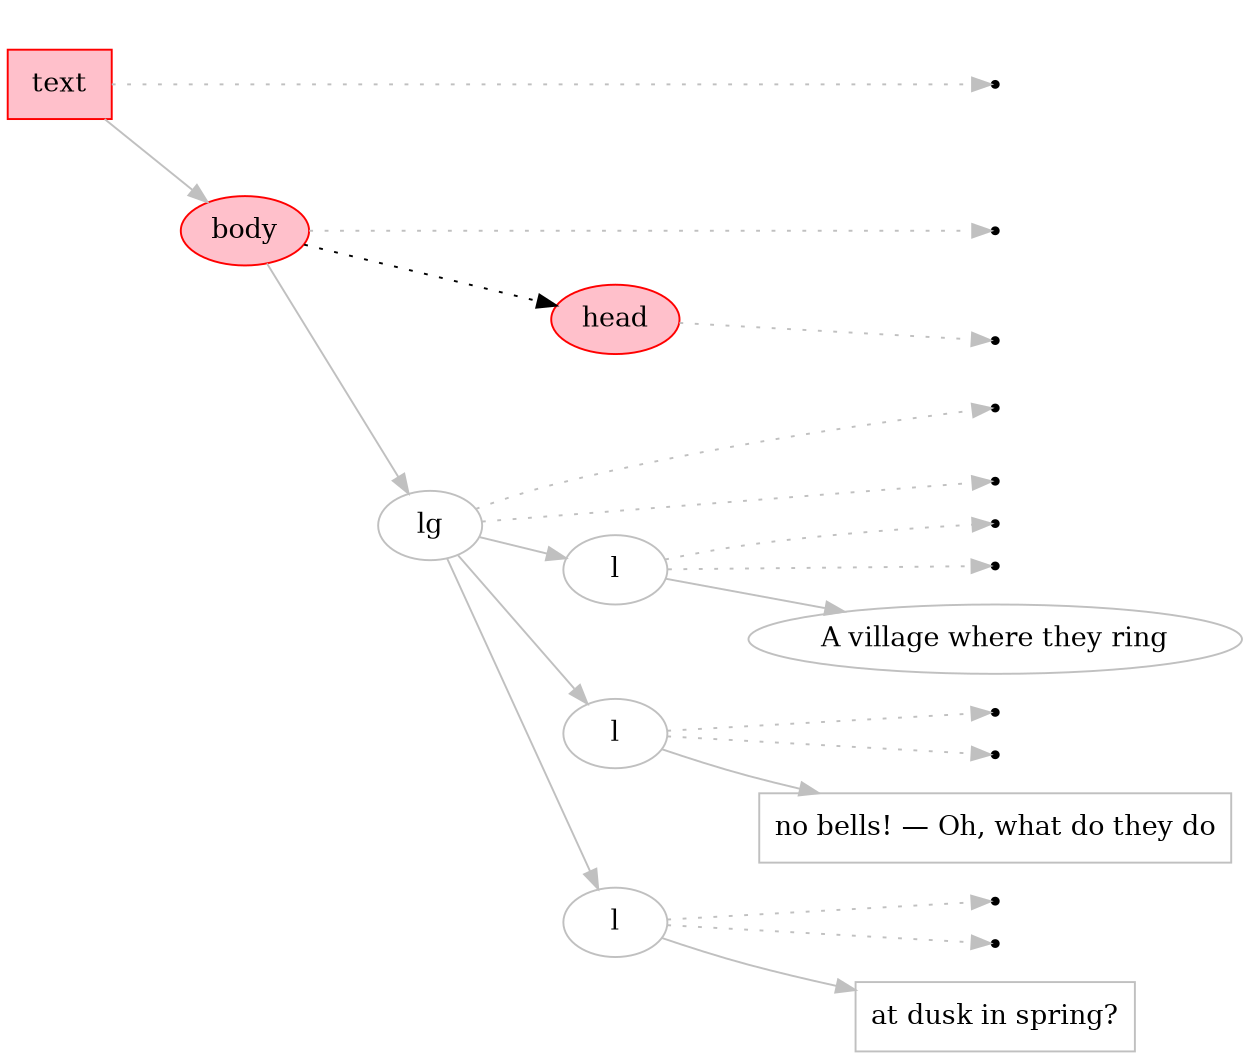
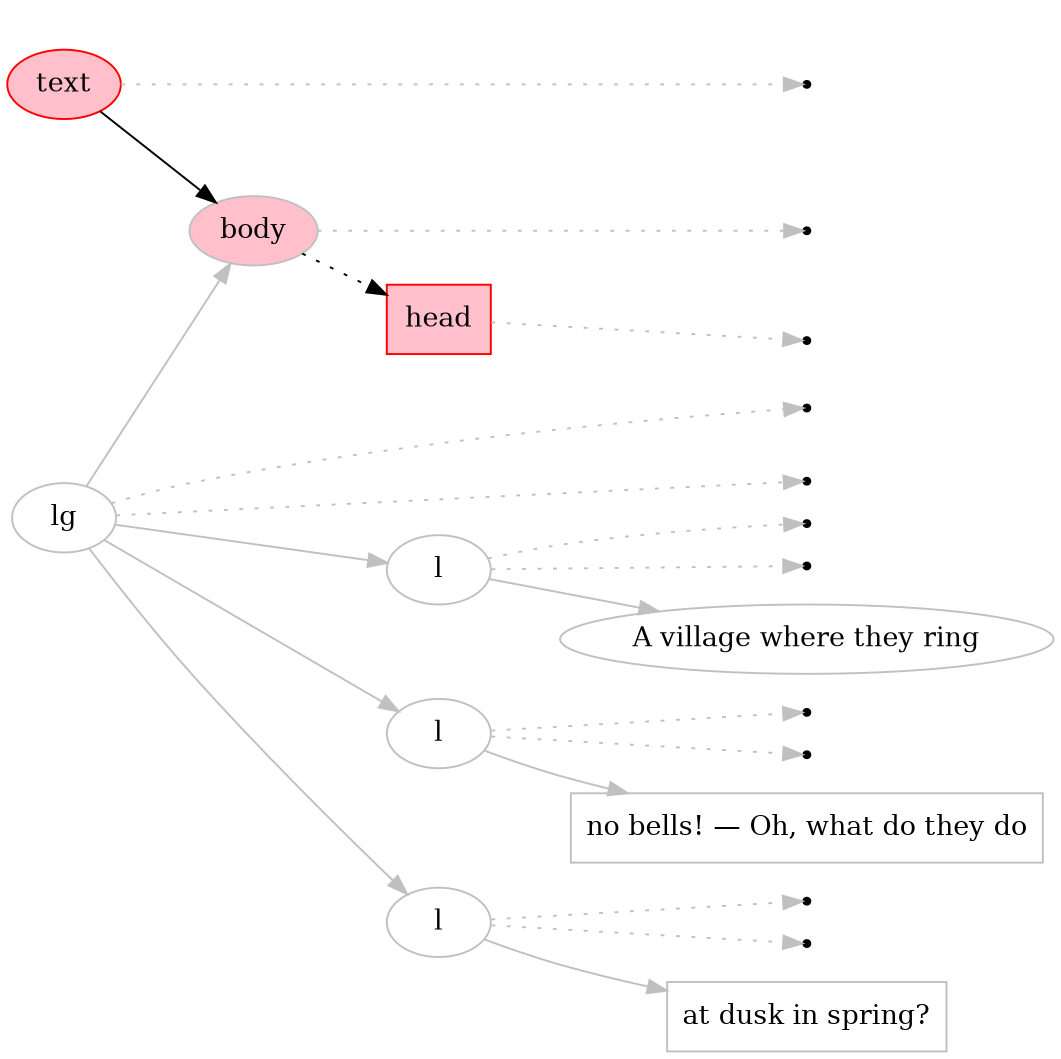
node "text": shape box -> ellipse
edge "text" -> "body": color gray -> black
node "body": color red -> gray
node "head": shape ellipse -> box
edge "body" -> "lg": reversed
